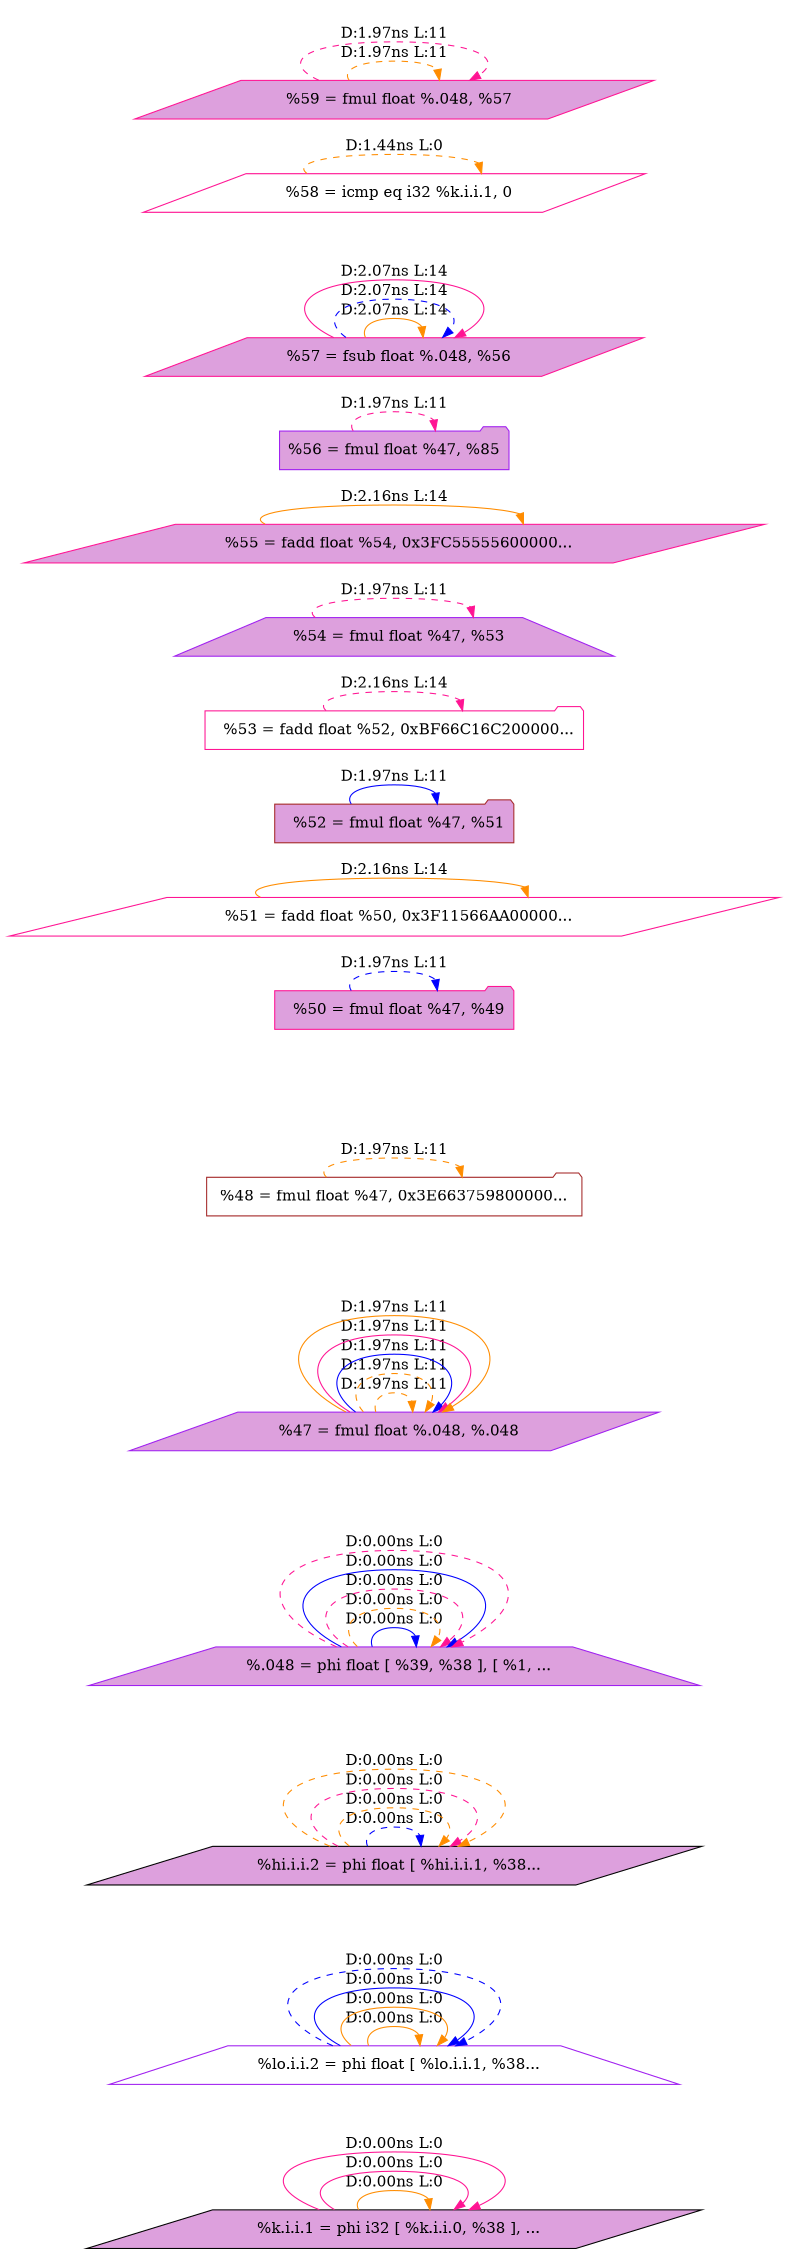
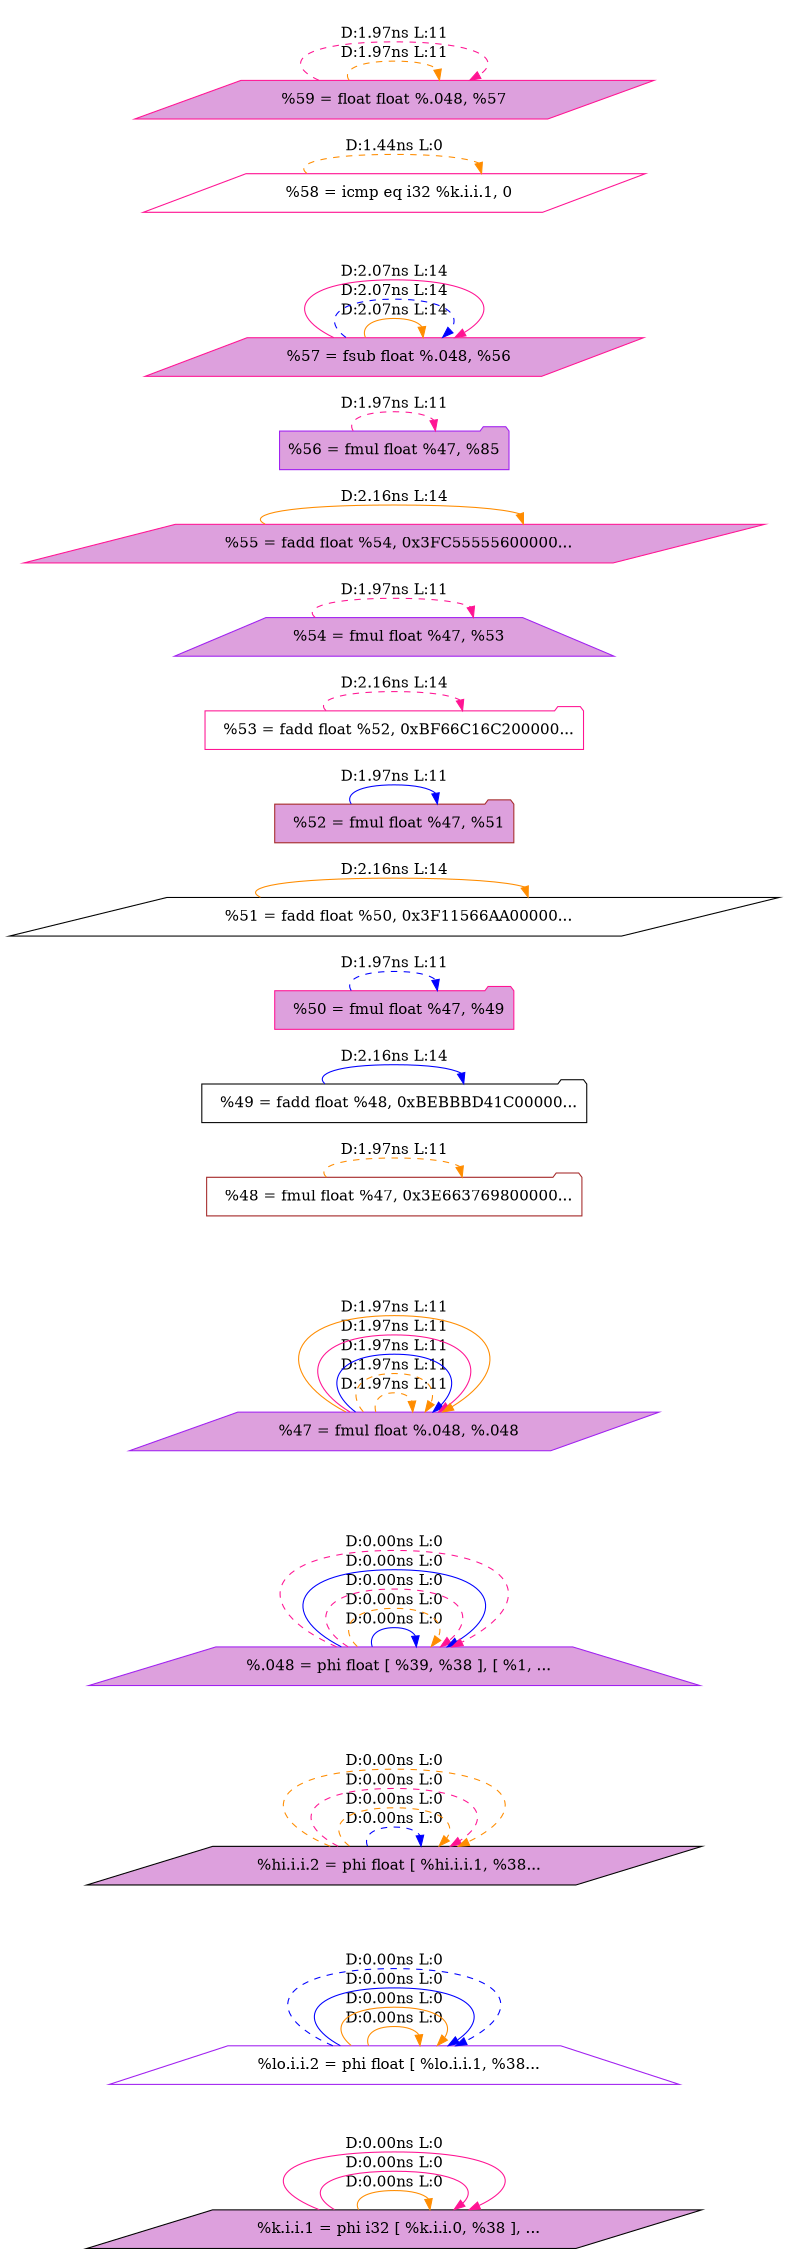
node "%59 = fmul float %.048, %57": label "%59 = fmul float %.048, %57" -> "%59 = float float %.048, %57"
node "%51 = fadd float %50, 0x3F11566AA00000...": color deeppink -> black
node "%49 = fadd float %48, 0xBEBBBD41C00000...": added
node "%48 = fmul float %47, 0x3E663759800000...": label "%48 = fmul float %47, 0x3E663759800000..." -> "%48 = fmul float %47, 0x3E663769800000..."
